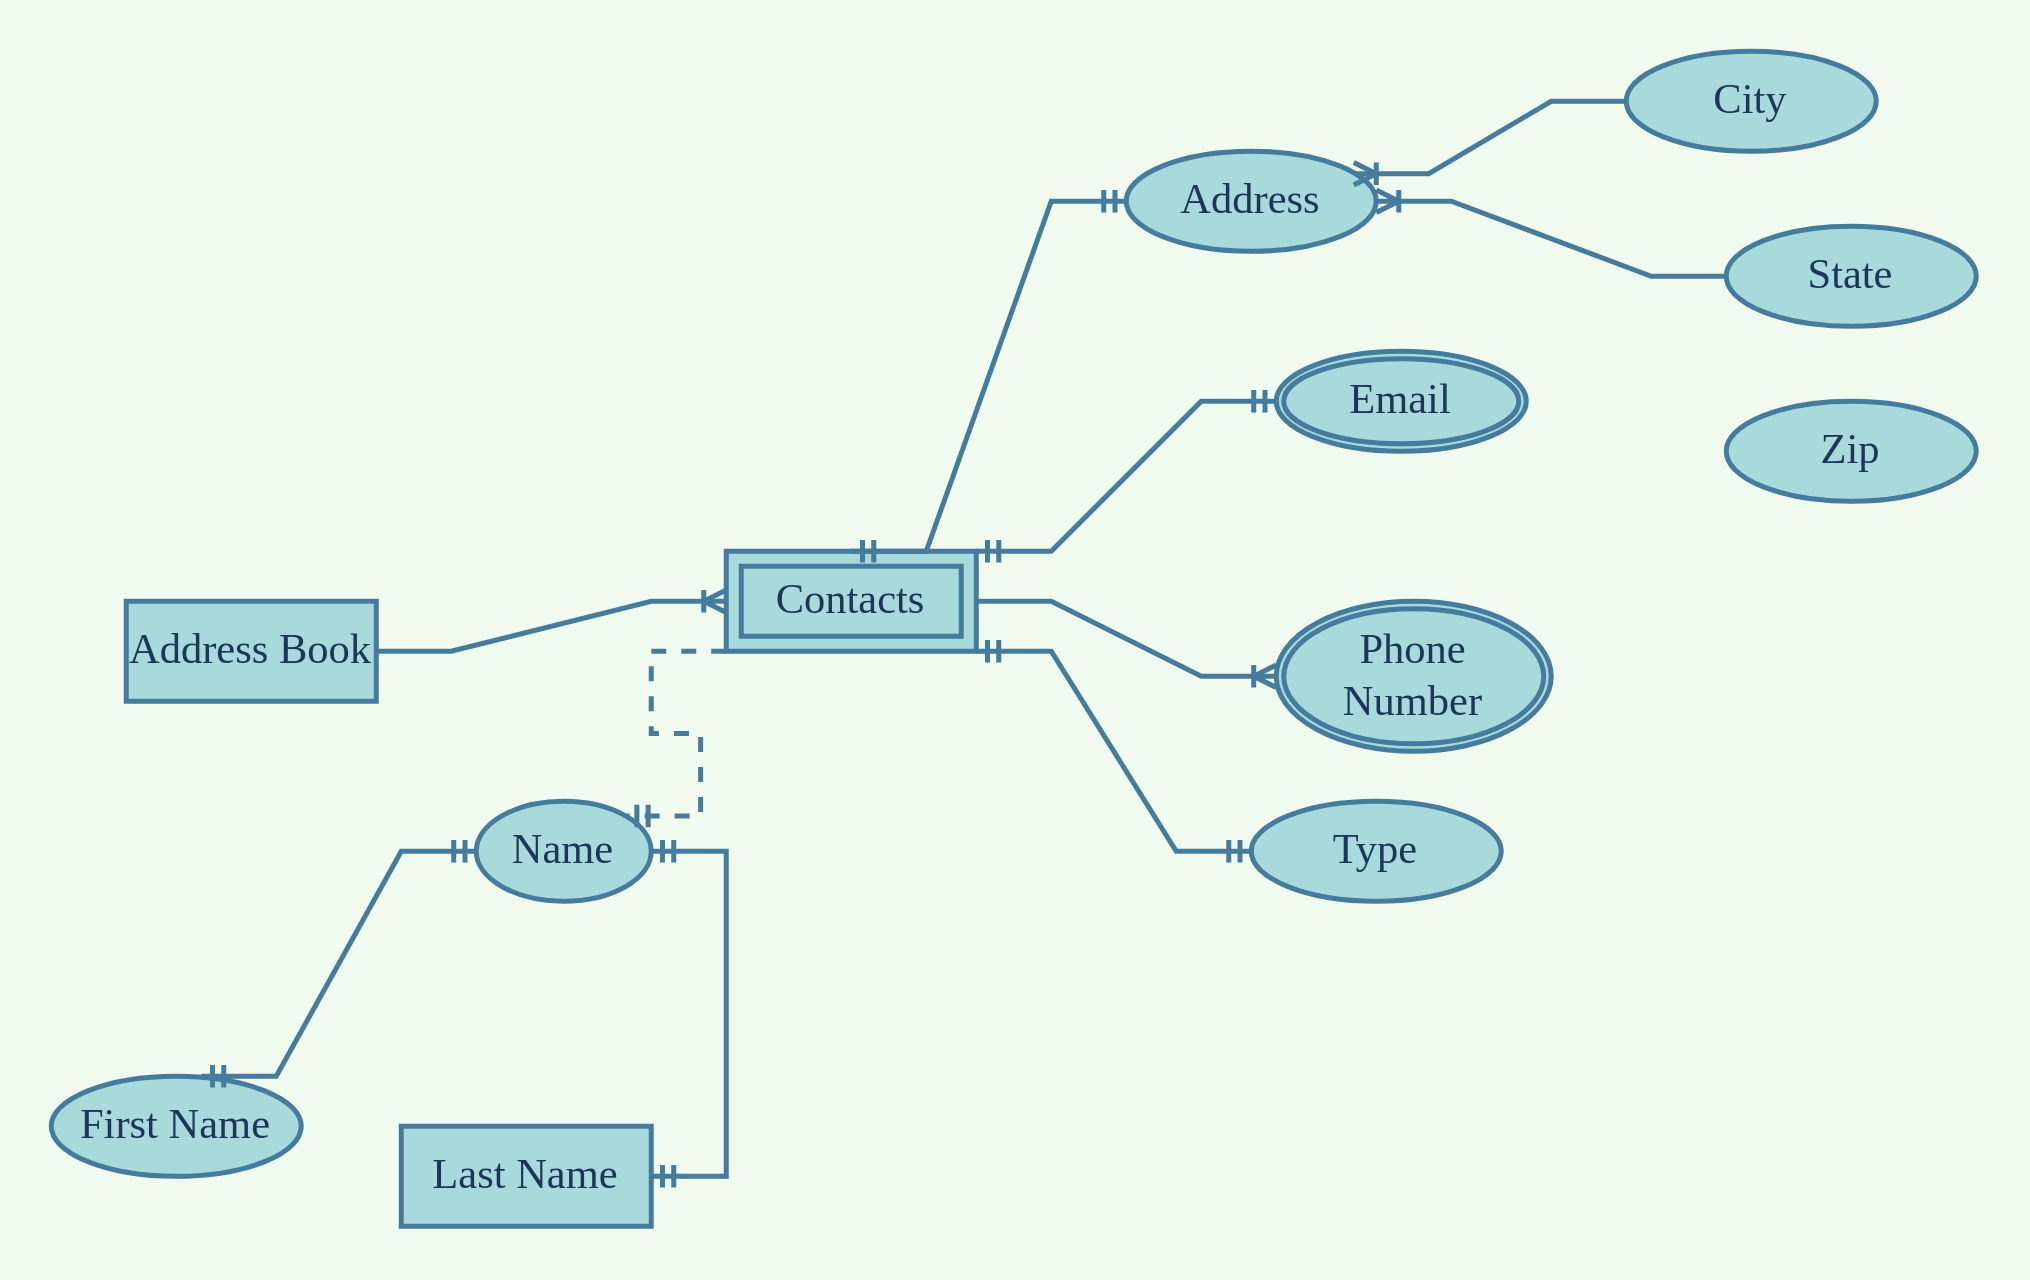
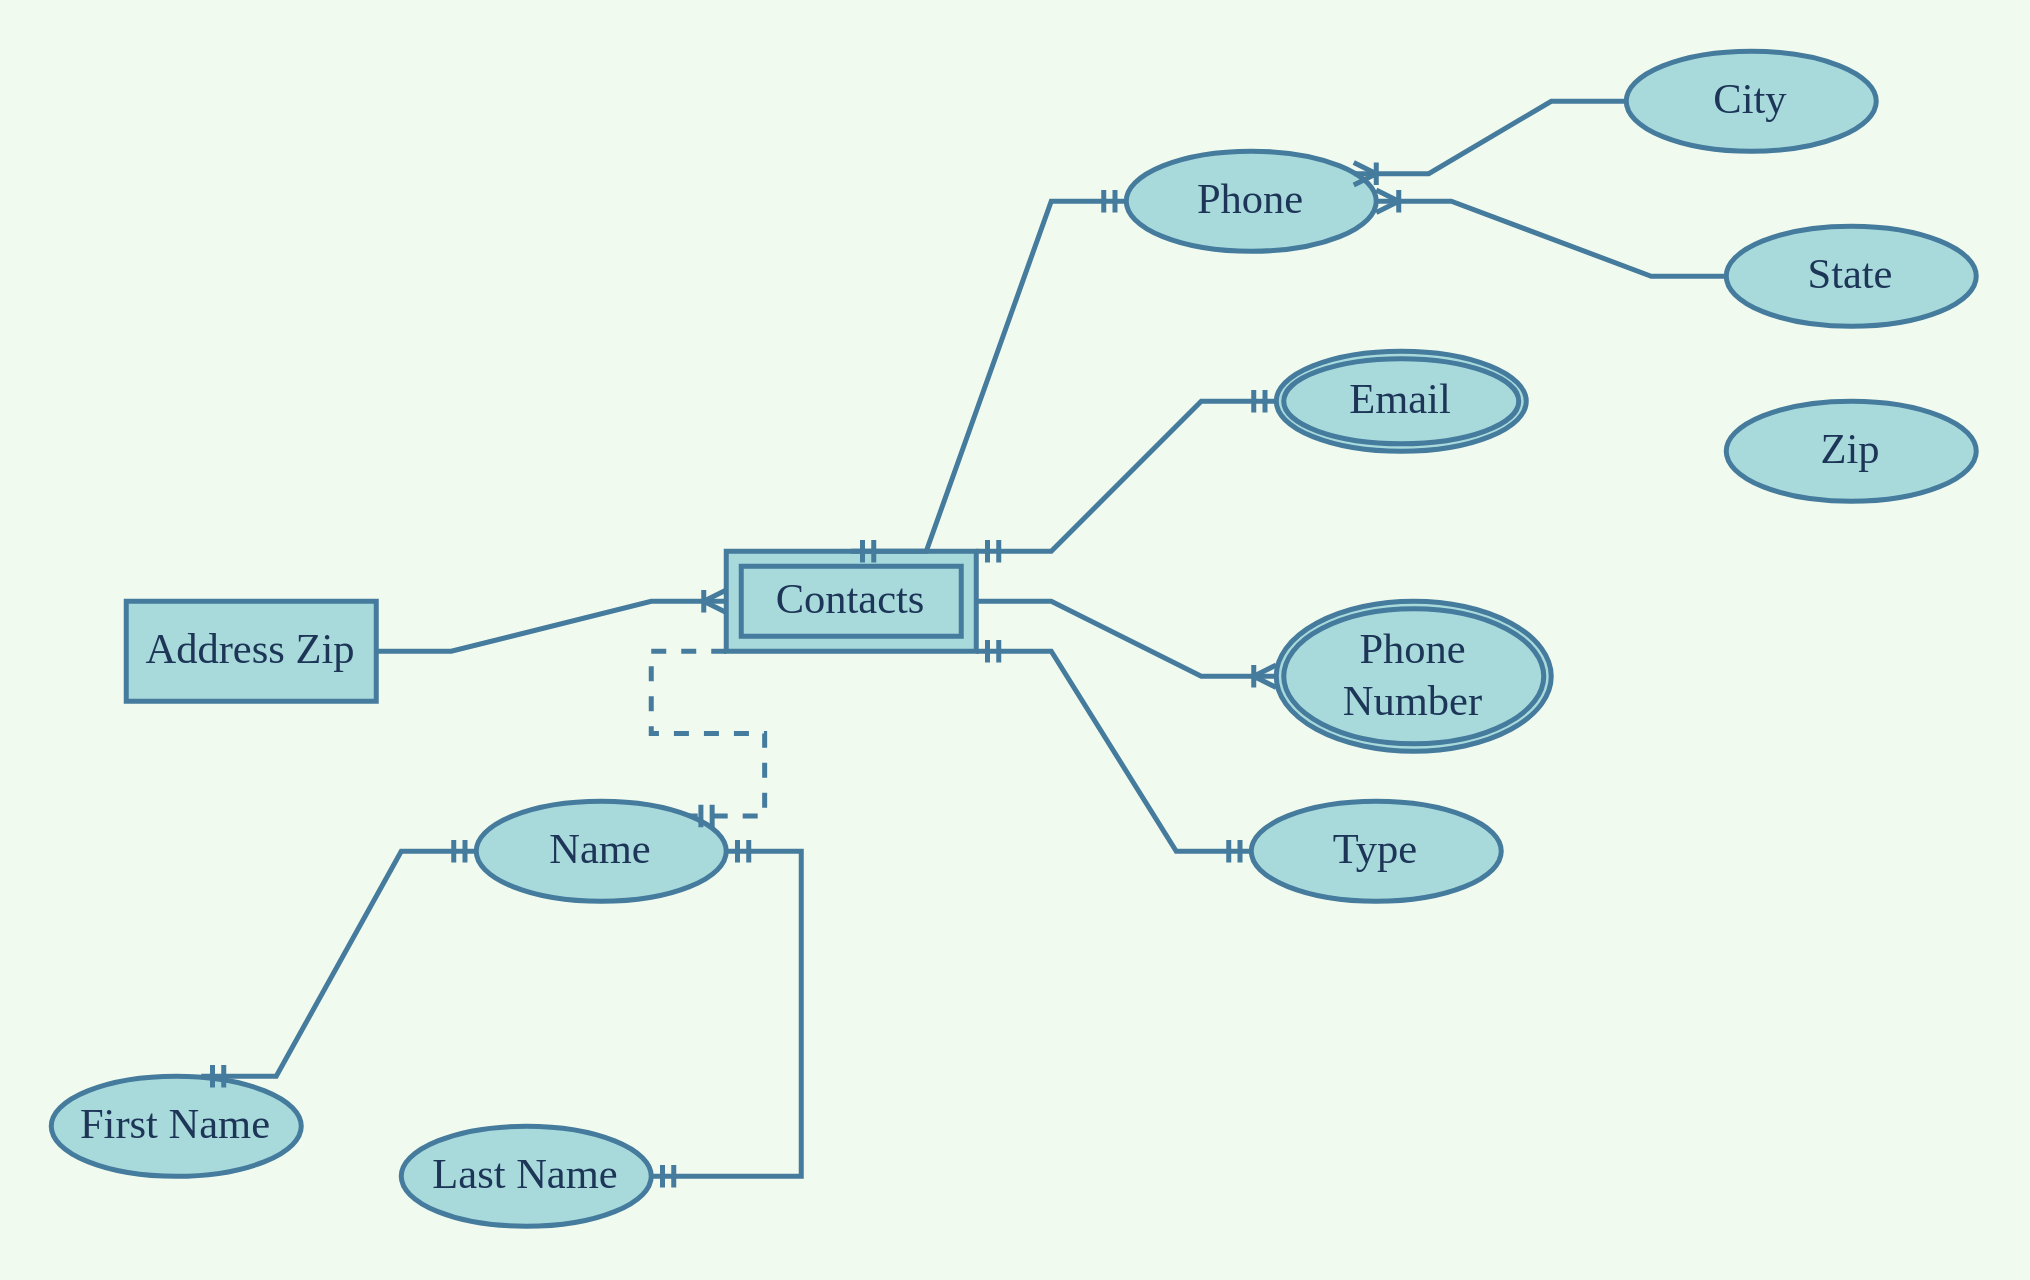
node "Address": label "Address" -> "Phone"
node "Address Book": label "Address Book" -> "Address Zip"
node "Name": size 175x100 -> 250x100
node "Last Name": shape rectangle -> ellipse
